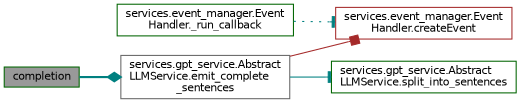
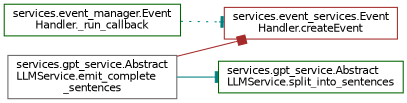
node "services.event_manager.Event Handler.createEvent": label "services.event_manager.Event Handler.createEvent" -> "services.event_services.Event Handler.createEvent"
node "completion": removed
